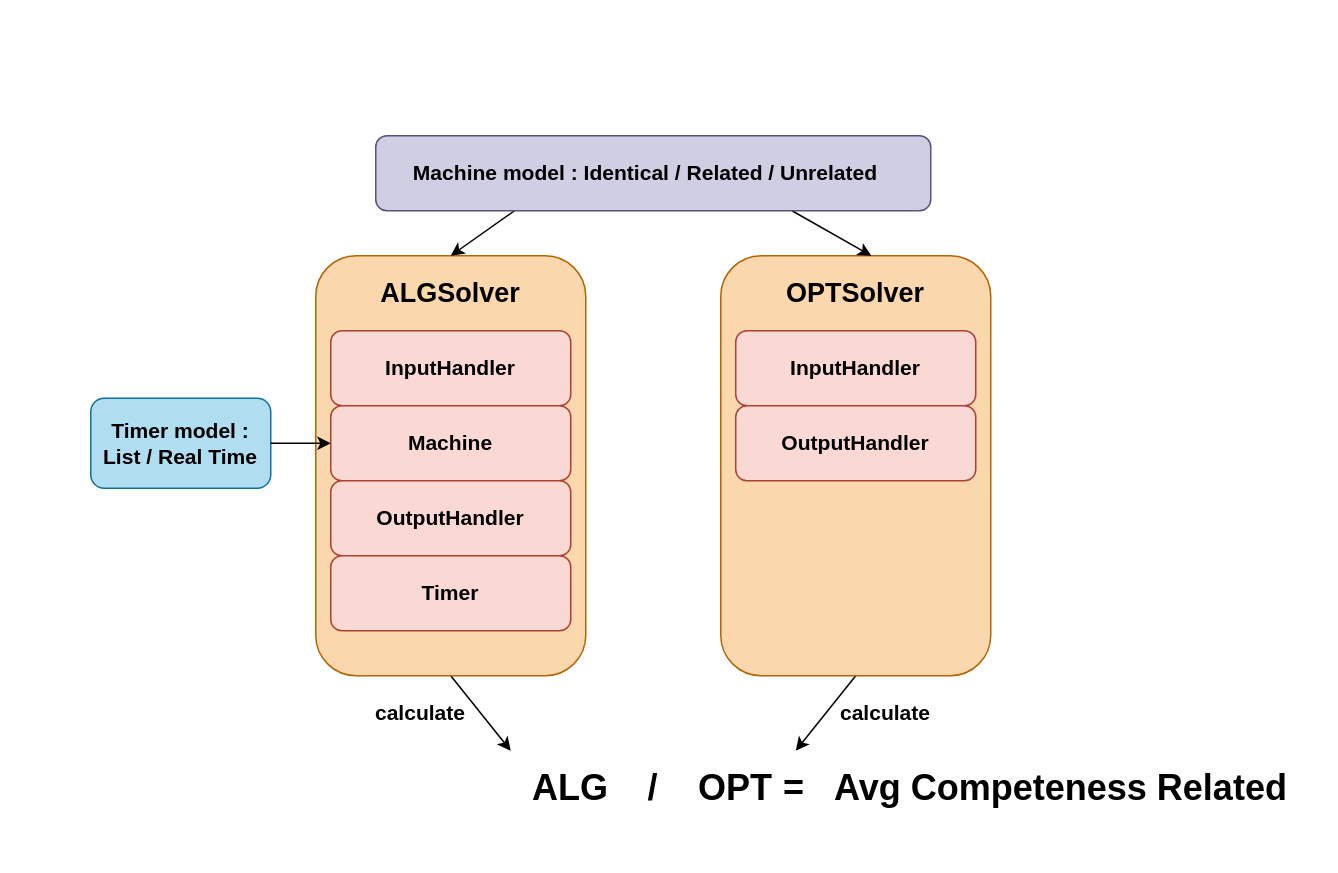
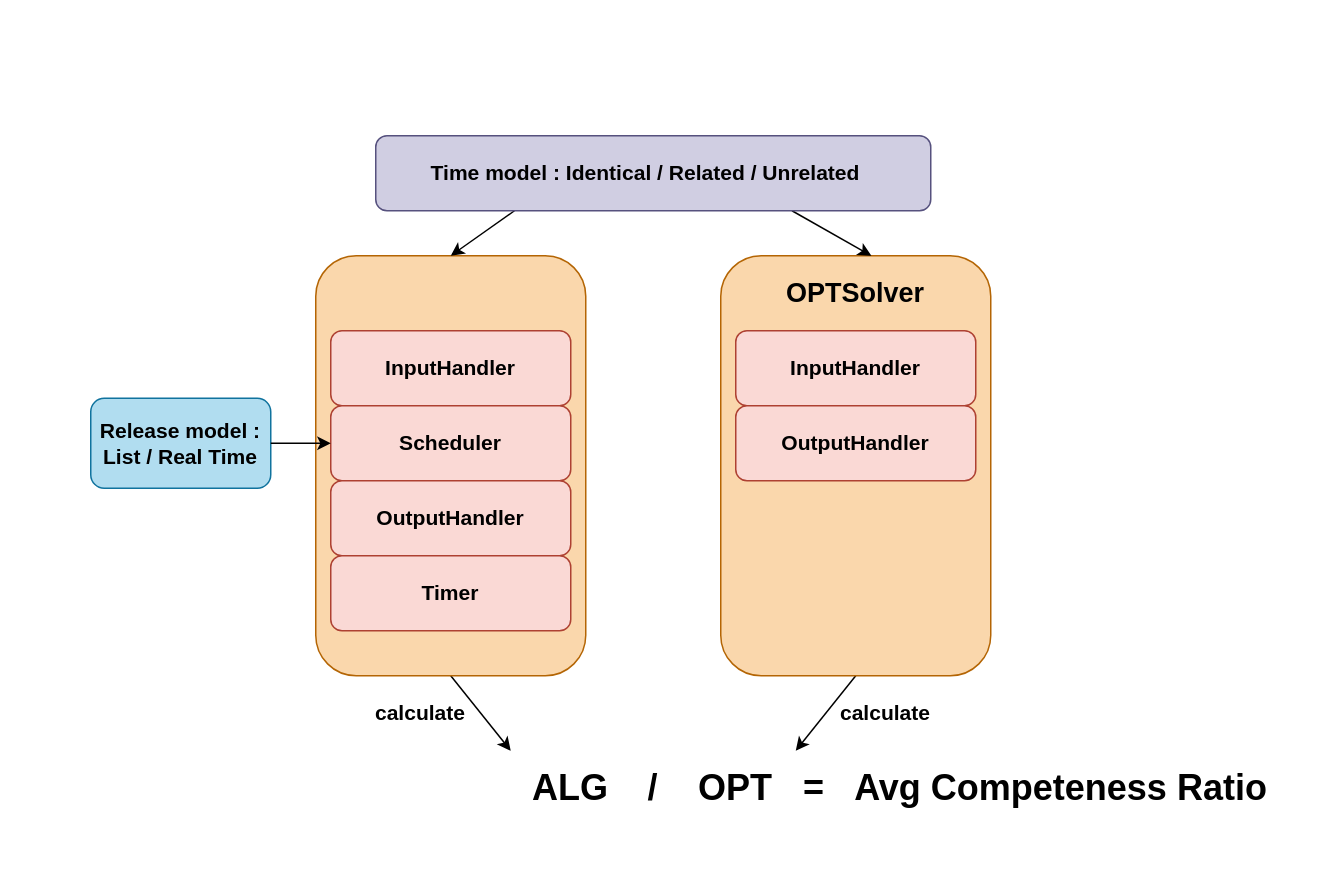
node "Machine model : Identical / Related / Unrelated": label "Machine model : Identical / Related / Unrelated" -> "Time model : Identical / Related / Unrelated"
node "ALGSolver": removed
node "Timer model : List / Real Time": label "Timer model : List / Real Time" -> "Release model : List / Real Time"
node "Machine": label "Machine" -> "Scheduler"
node "= Avg Competeness Related": label "= Avg Competeness Related" -> "= Avg Competeness Ratio"
